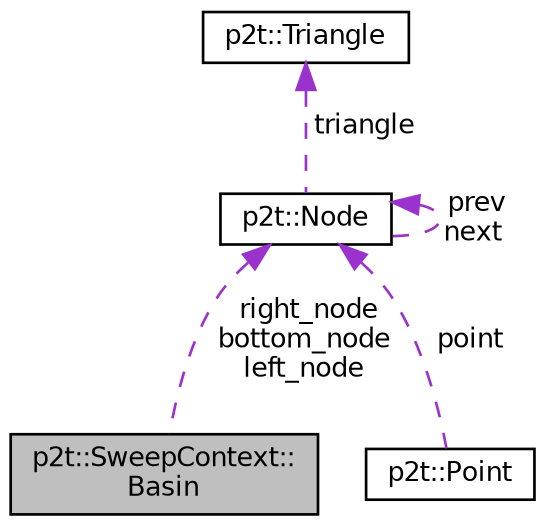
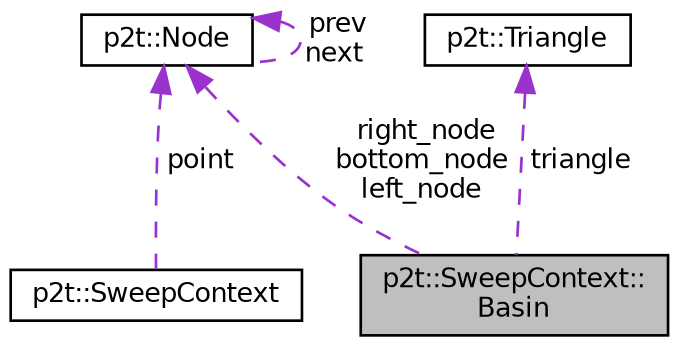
edge "p2t::Node" -> "p2t::Triangle": now "p2t::SweepContext:: Basin" -> "p2t::Triangle"
node "p2t::Point": label "p2t::Point" -> "p2t::SweepContext"
